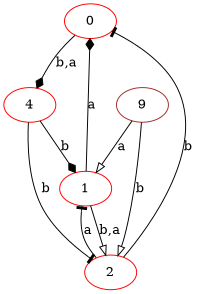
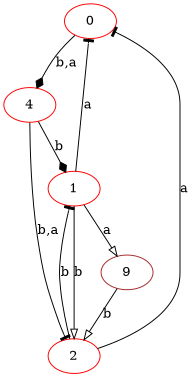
edge "1" -> "0": arrowhead diamond -> tee
edge "9" -> "1": reversed
edge "2" -> "0": label "b" -> "a"
edge "4" -> "2": label "b" -> "b,a"
edge "2" -> "1": label "a" -> "b"
edge "1" -> "2": label "b,a" -> "b"
